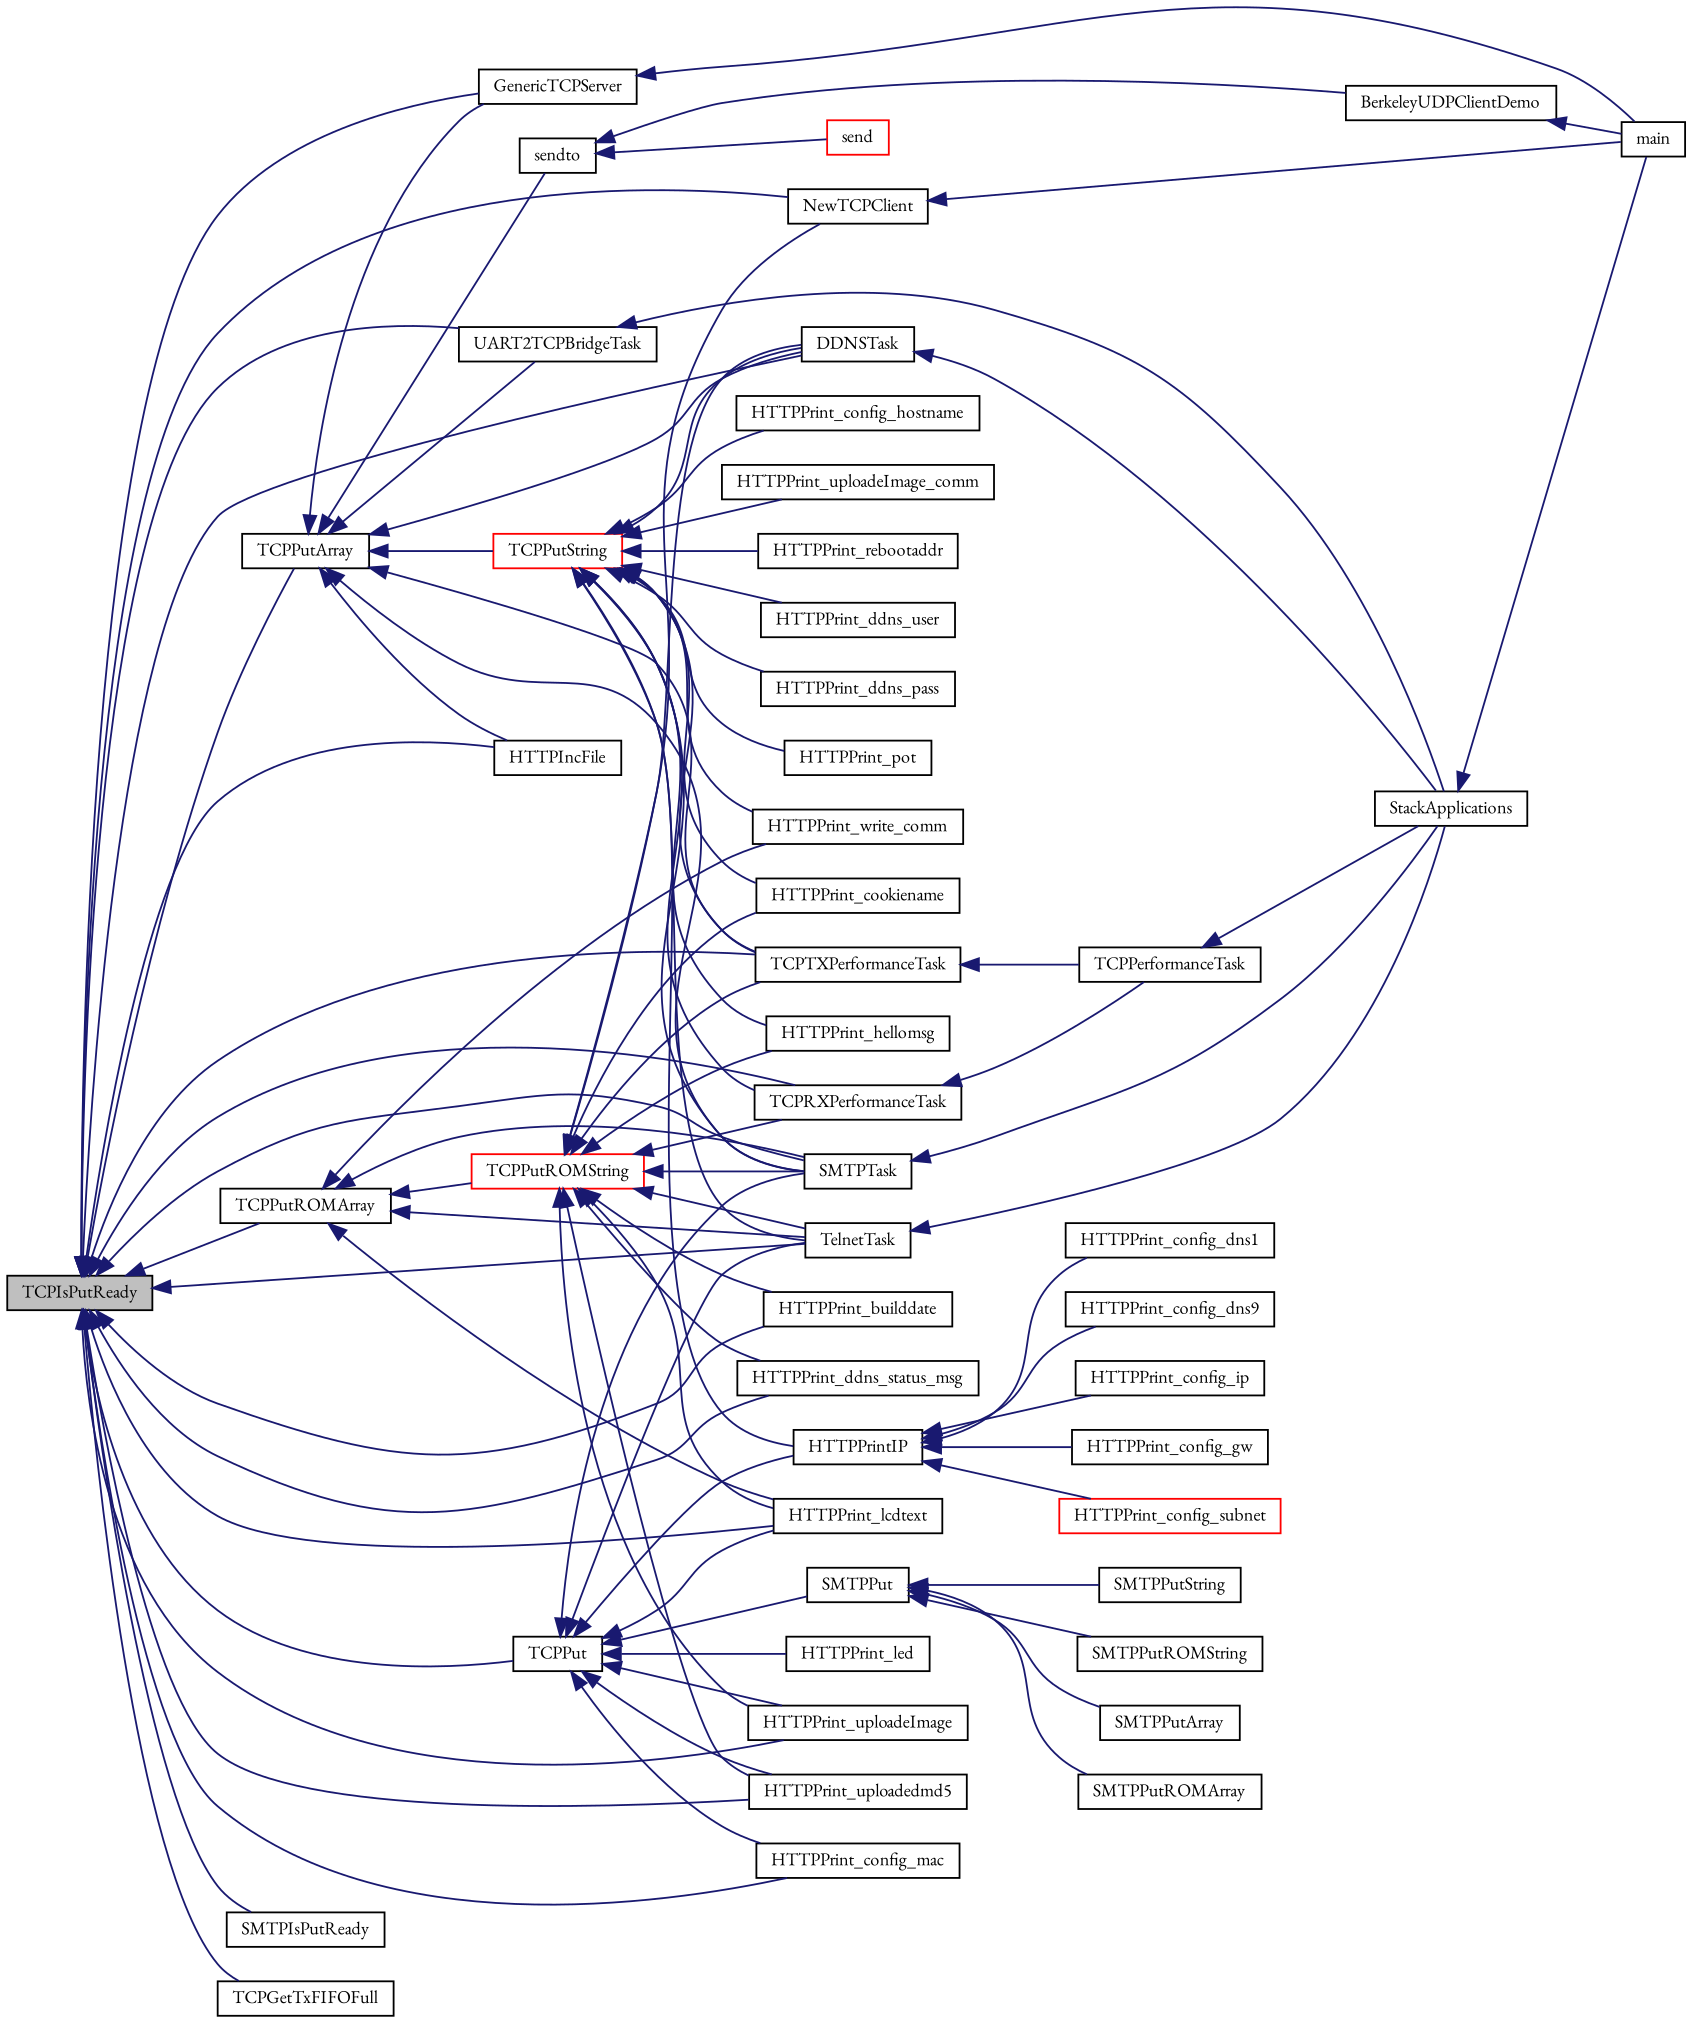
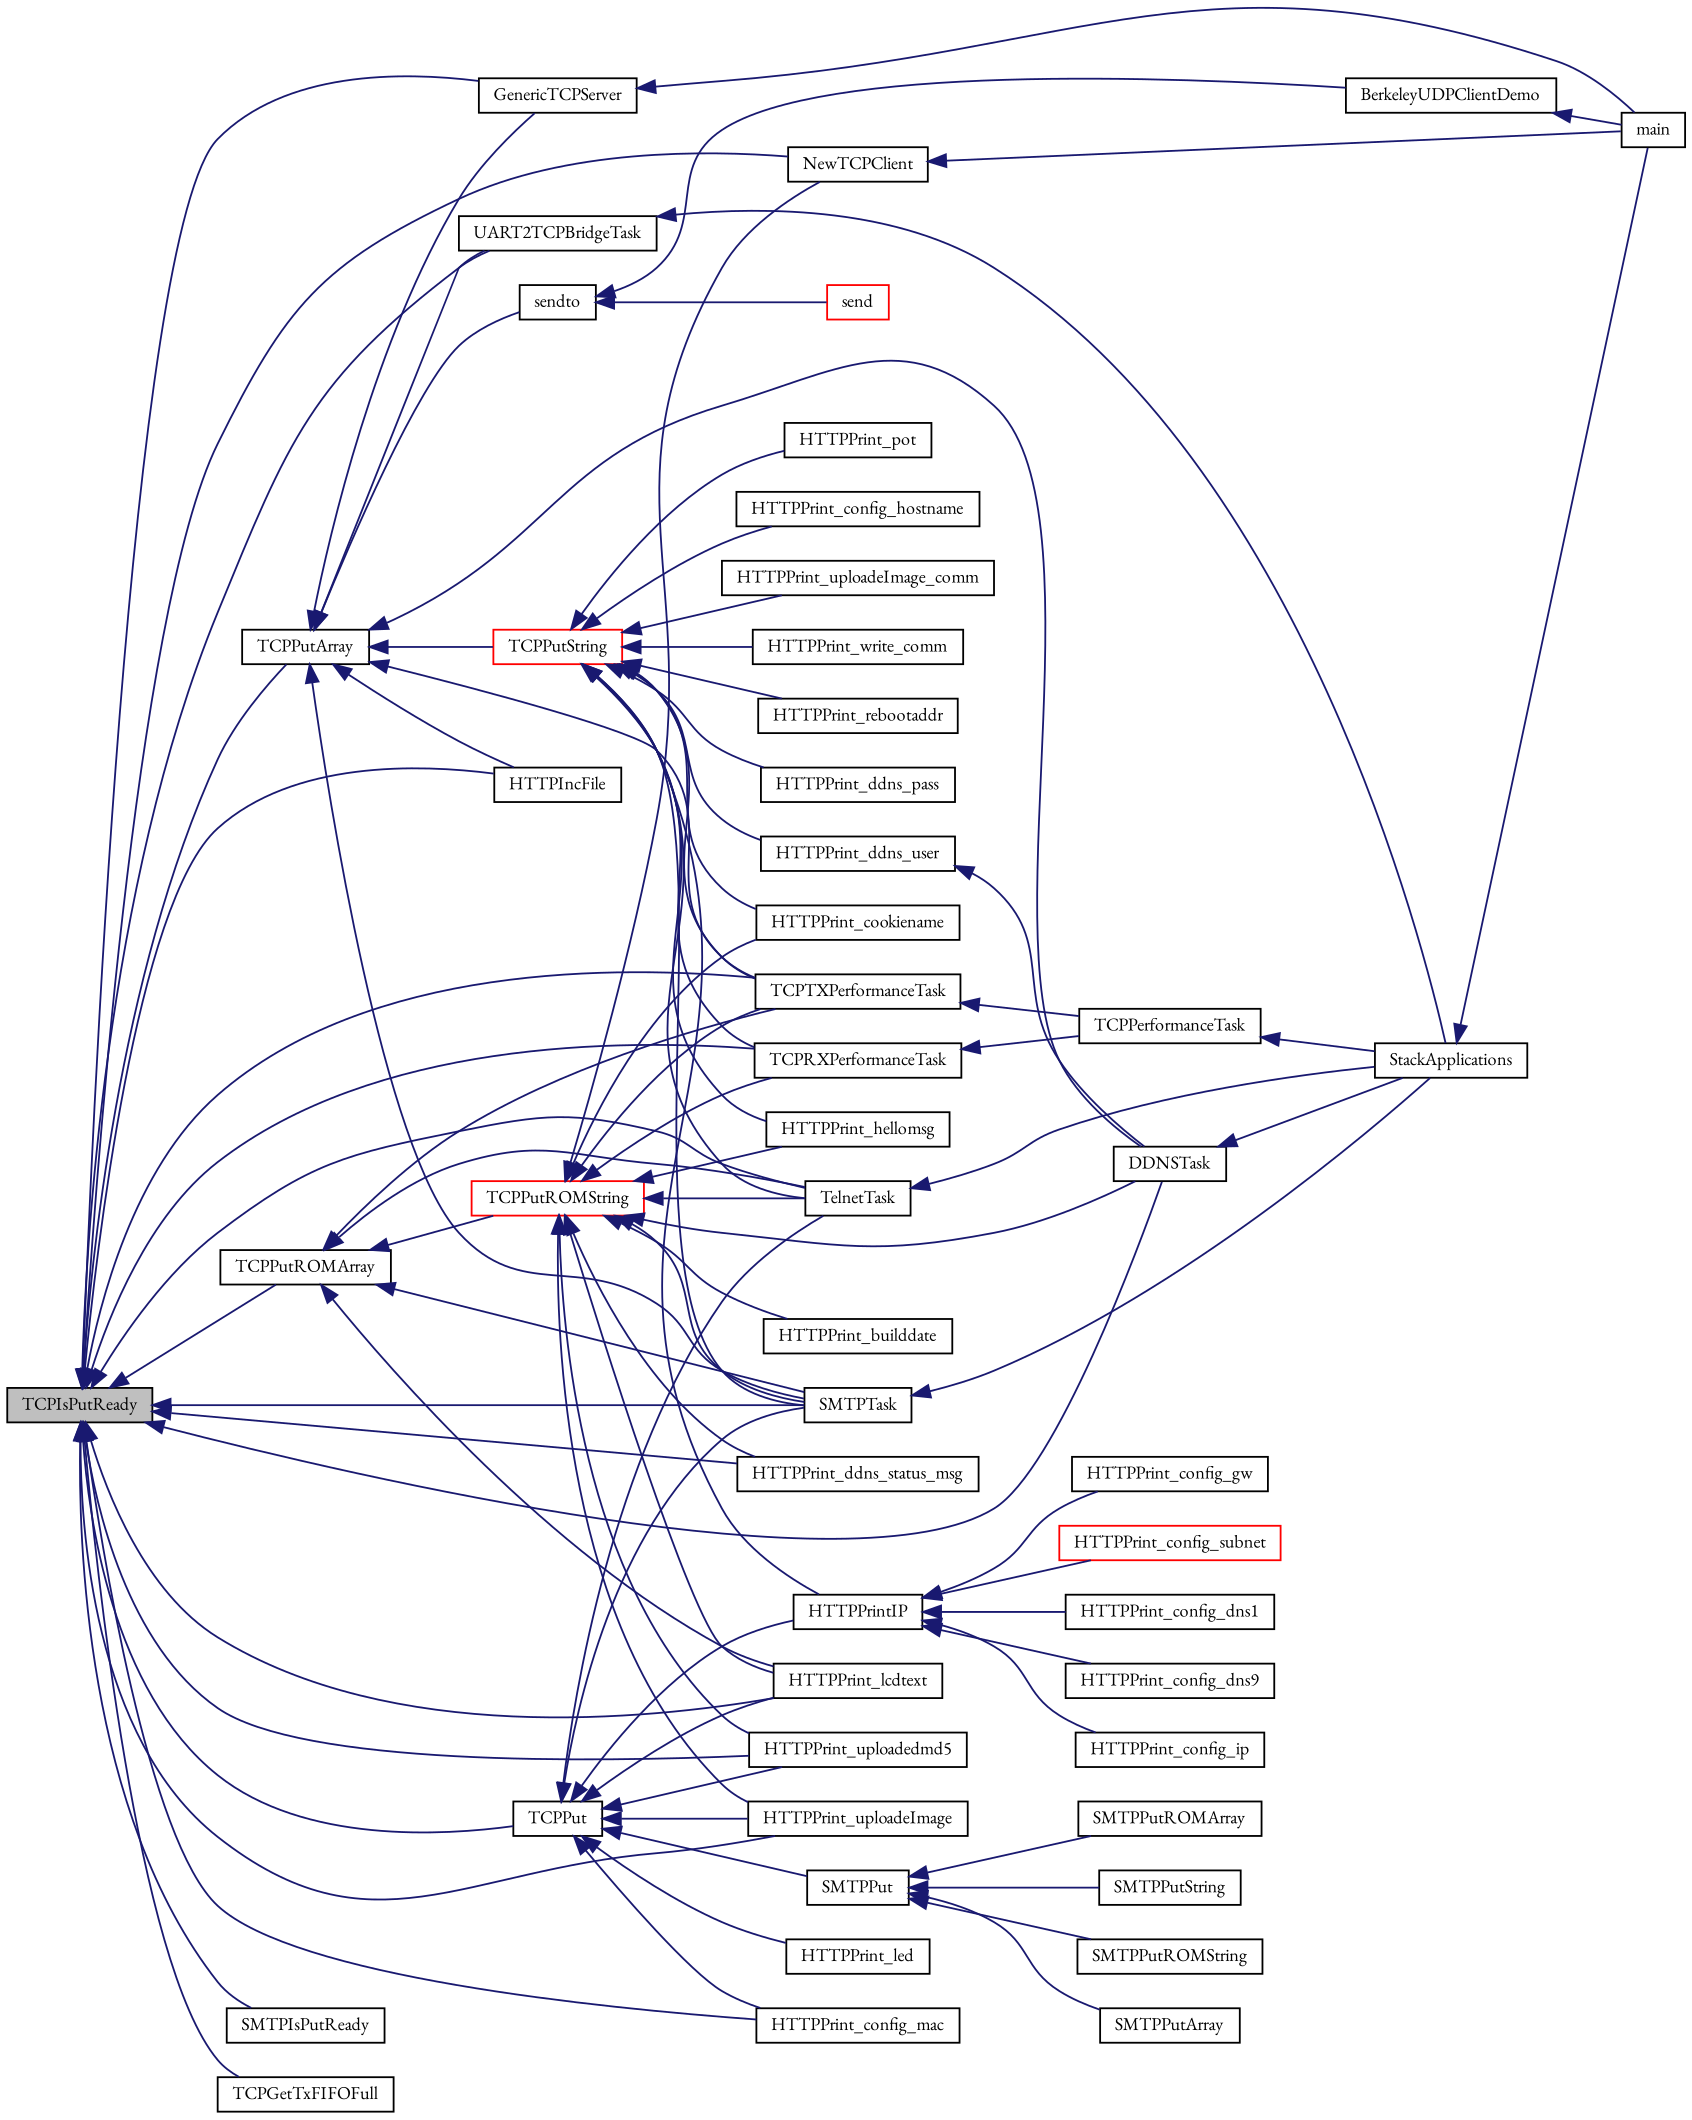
edge "DDNSTask" -> "TCPPutString": now "DDNSTask" -> "HTTPPrint_ddns_user"
edge "HTTPPrint_write_comm" -> "TCPPutROMArray": now "TCPTXPerformanceTask" -> "TCPPutROMArray"
edge "HTTPPrint_builddate" -> "TCPIsPutReady": removed
